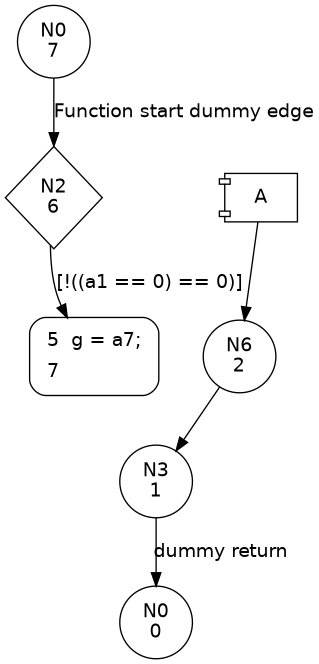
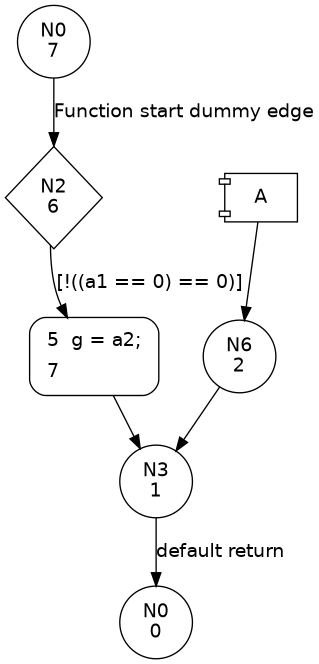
node "5": text "g = a7;" -> "g = a2;"
edge "5" -> "N3 1": added
edge "N3 1" -> "N0 0": label "dummy return" -> "default return"
